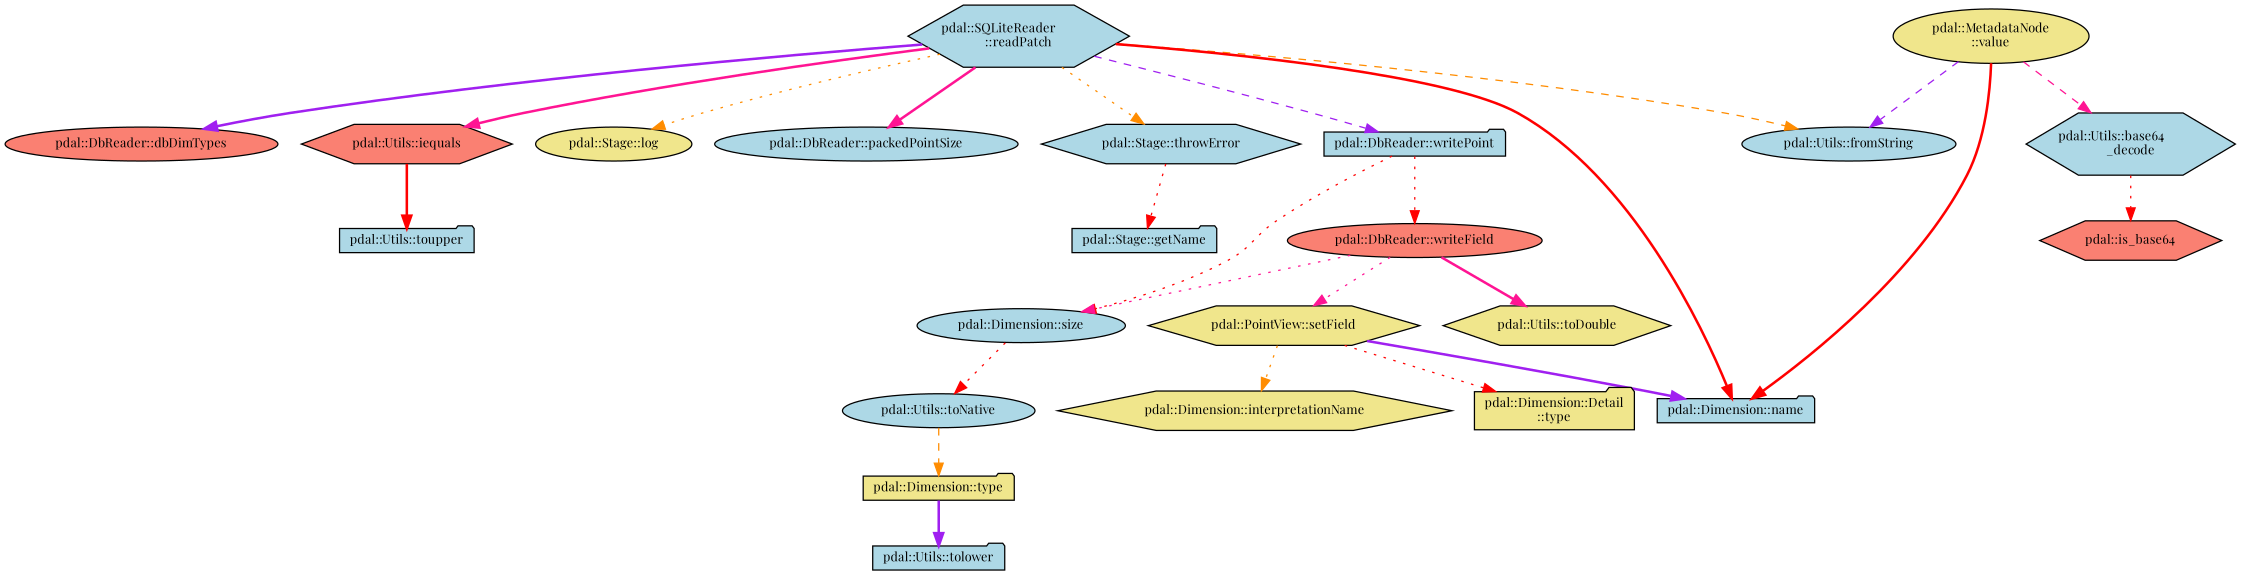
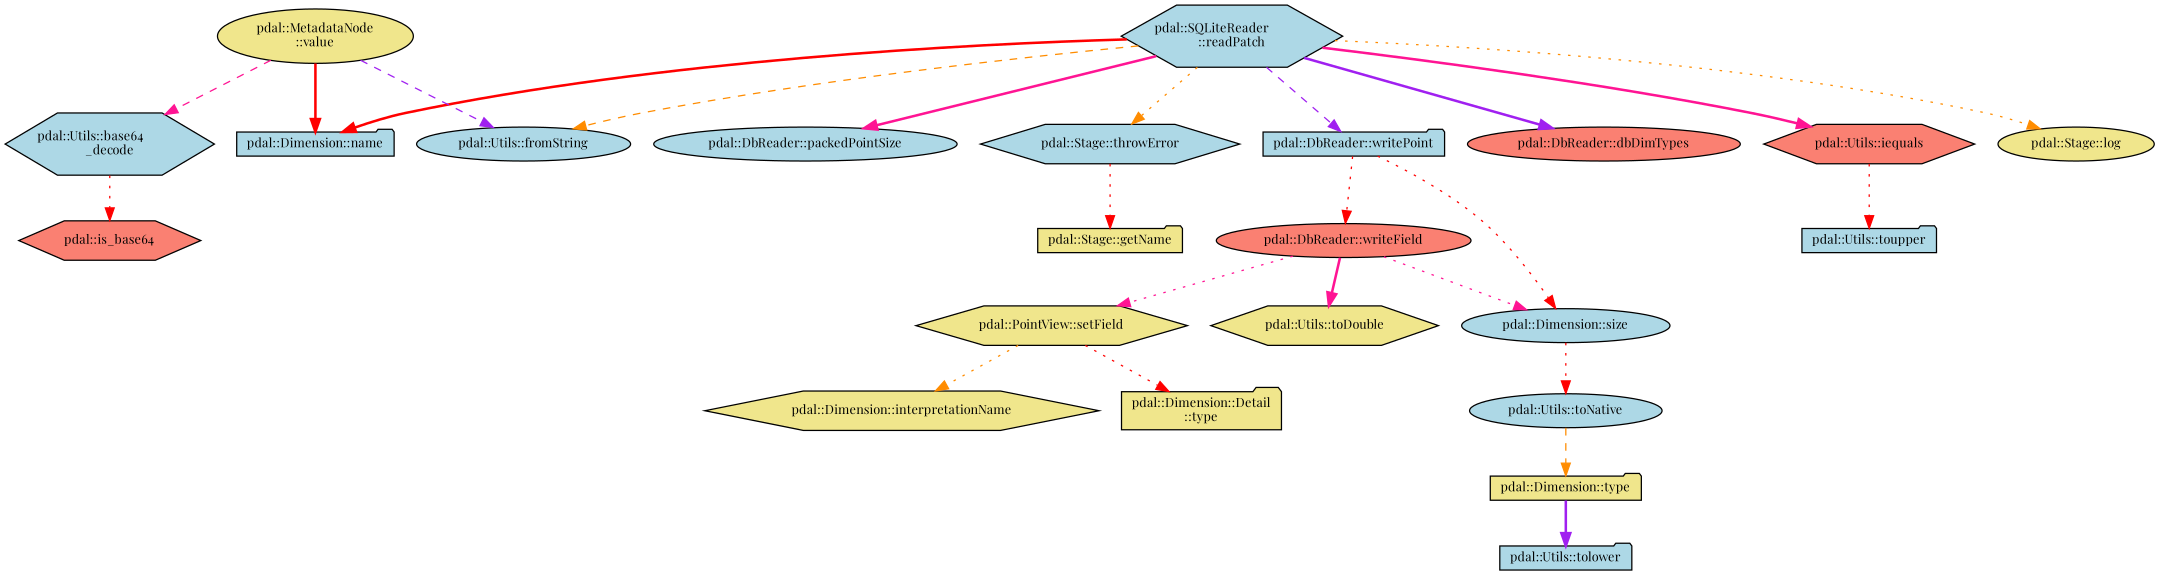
edge "pdal::Utils::iequals" -> "pdal::Utils::toupper": style bold -> dotted
node "pdal::Stage::getName": fillcolor lightblue -> khaki
edge "pdal::PointView::setField" -> "pdal::Dimension::name": removed
